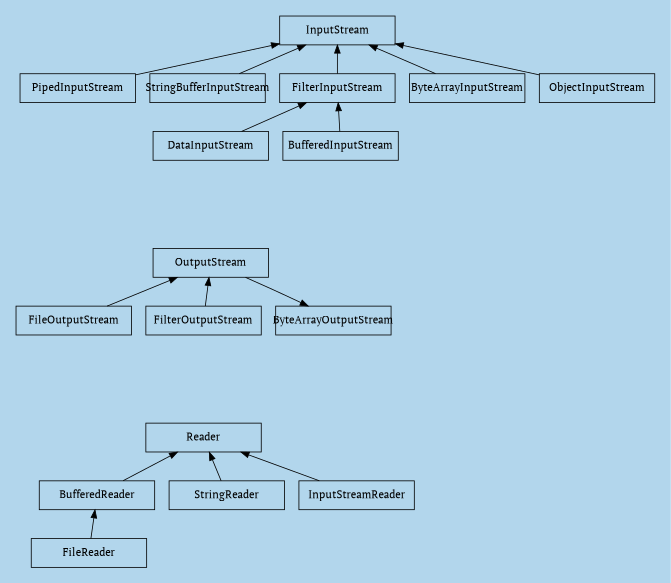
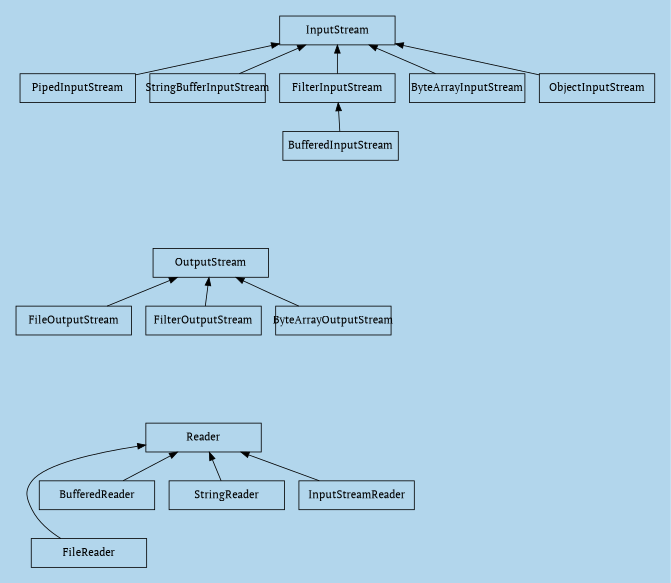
node "DataInputStream": removed
edge "OutputStream" -> "ByteArrayOutputStream": reversed
edge "FileReader" -> "BufferedReader": now "FileReader" -> "Reader"
